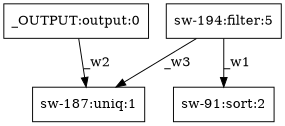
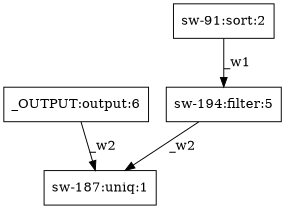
node "_OUTPUT:output:0": label "_OUTPUT:output:0" -> "_OUTPUT:output:6"
edge "sw-194:filter:5" -> "sw-91:sort:2": reversed
edge "sw-194:filter:5" -> "sw-187:uniq:1": label "_w3" -> "_w2"
